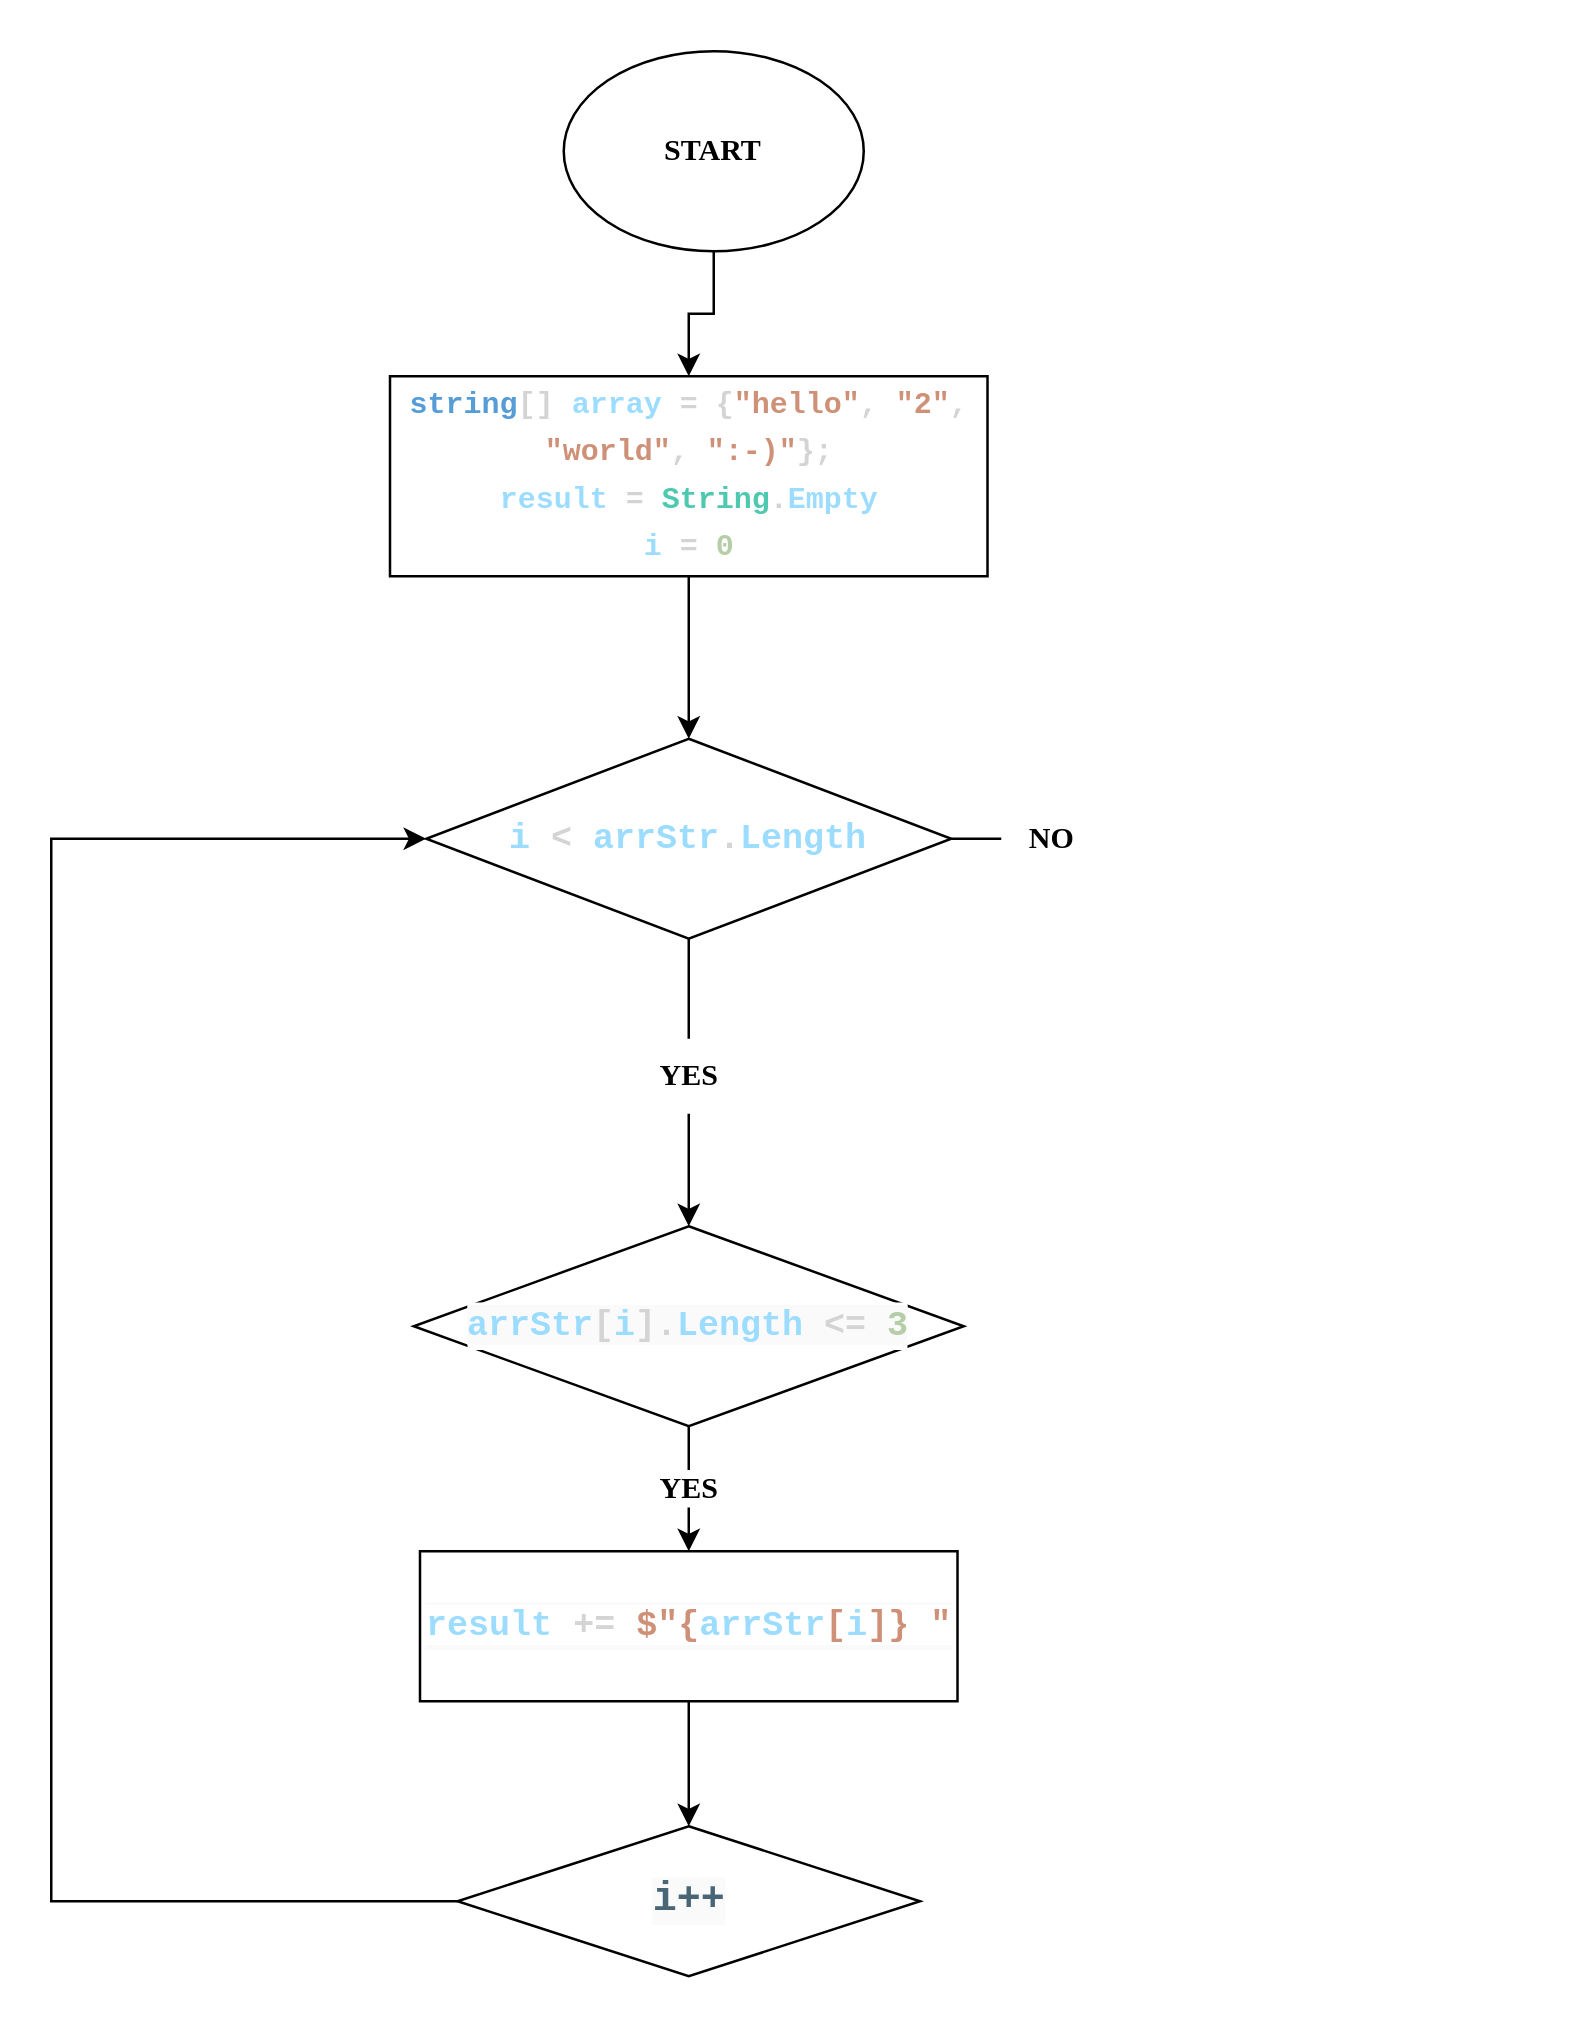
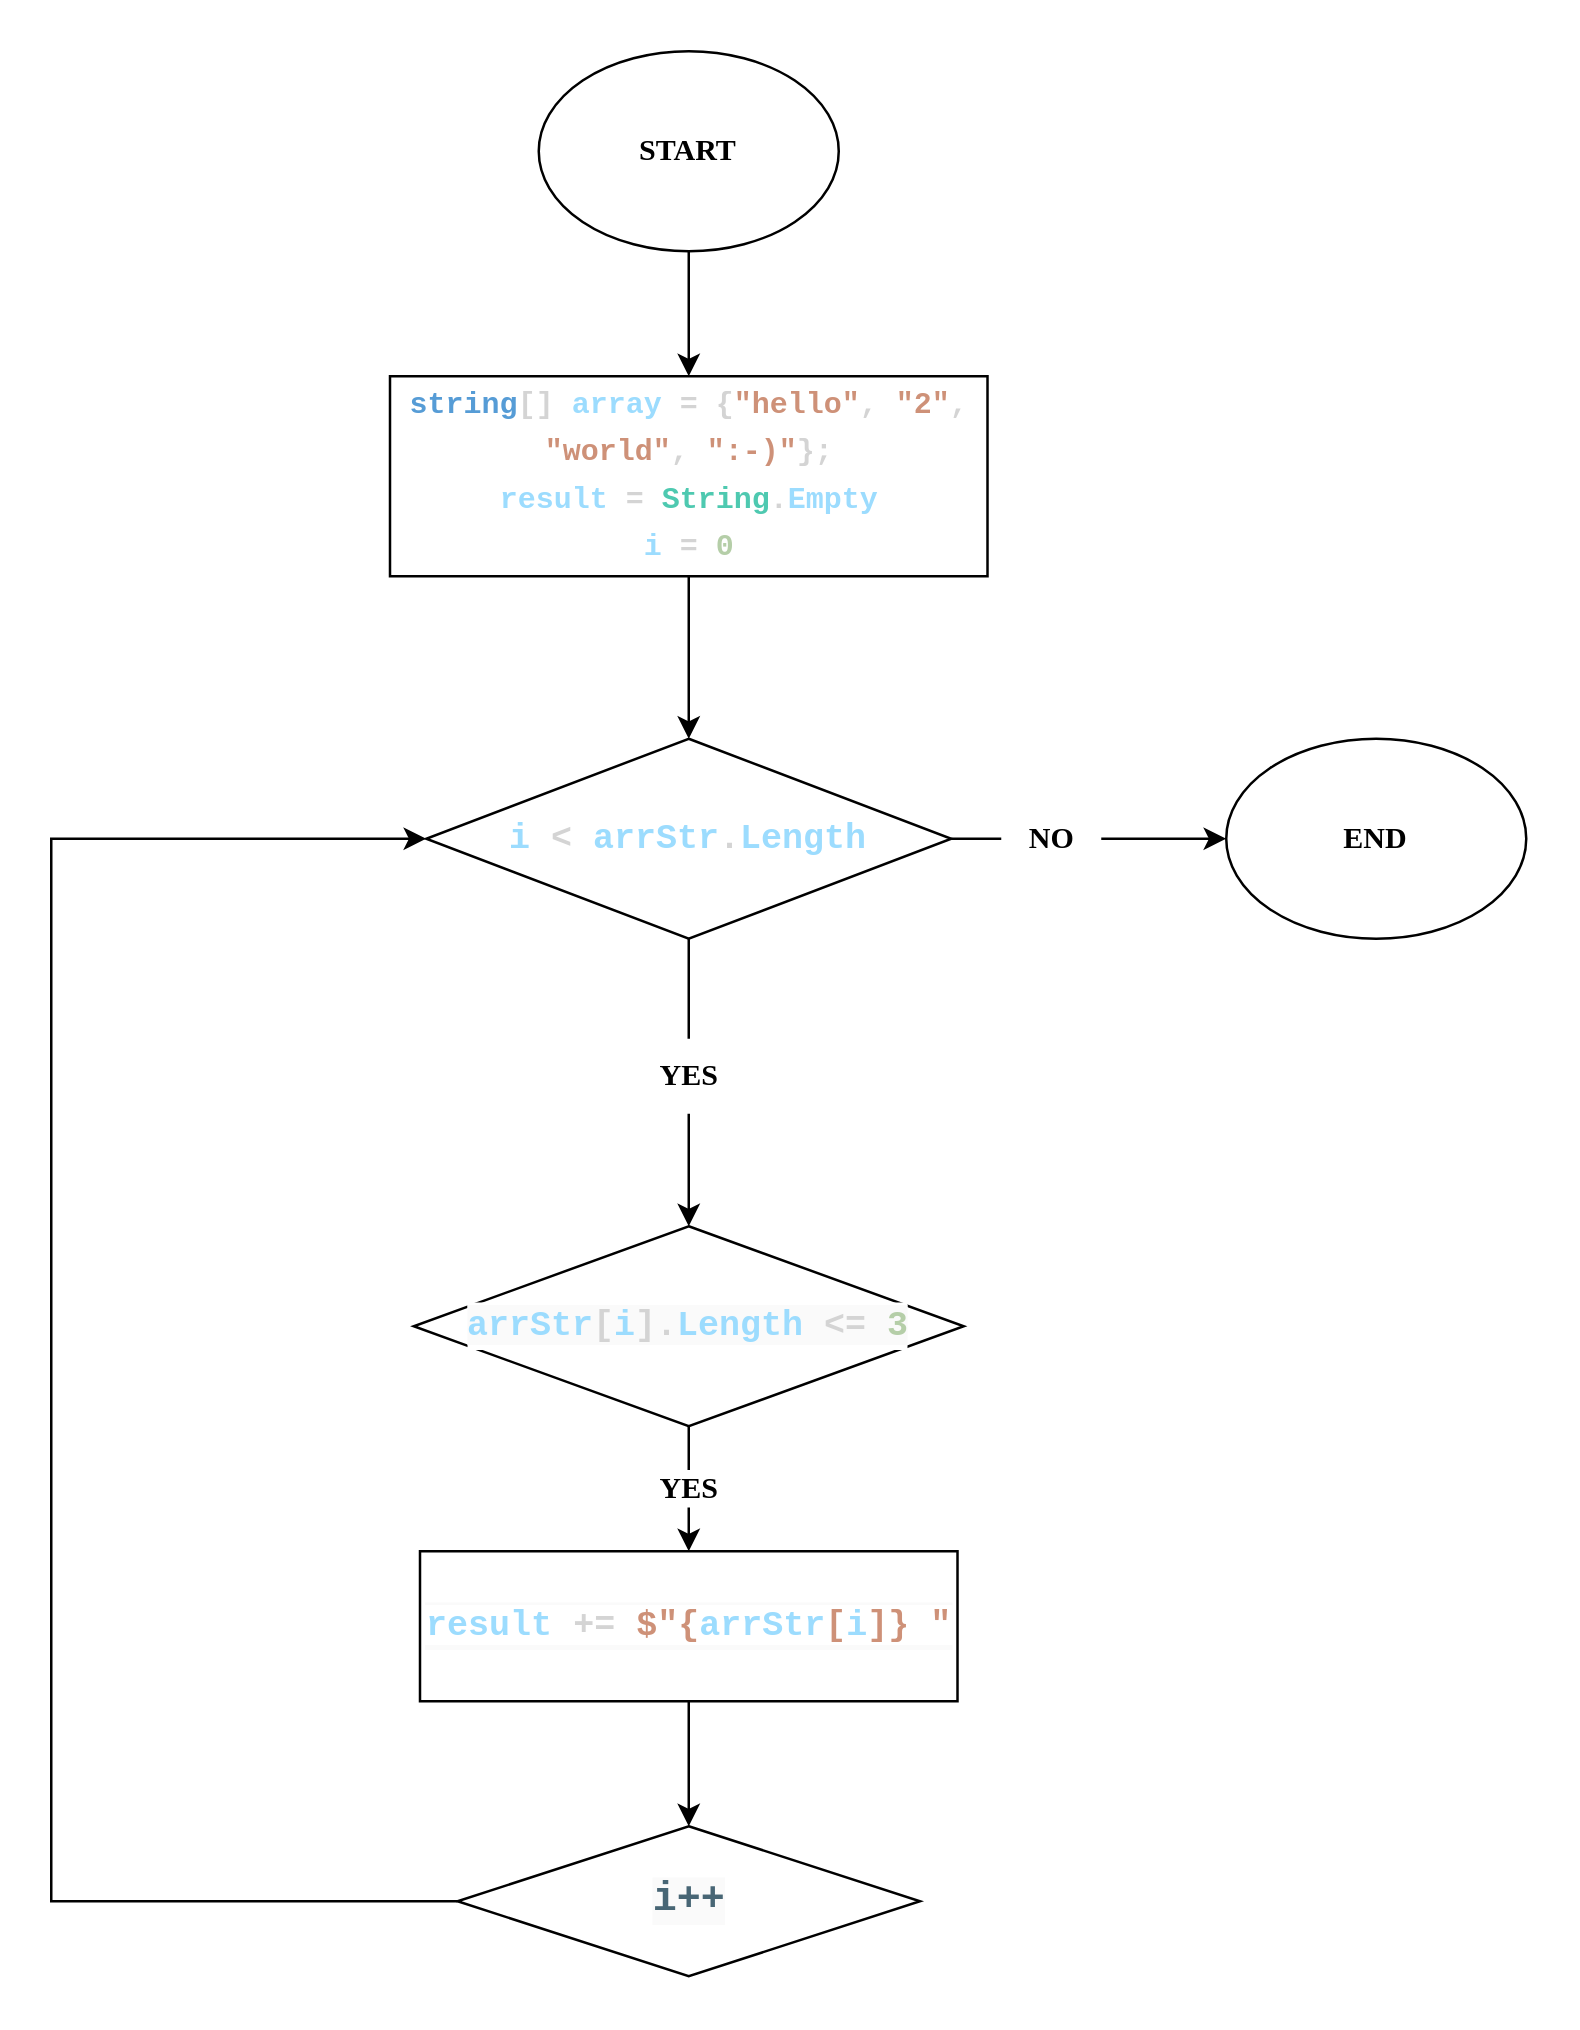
node "START": moved (714, 151) -> (689, 151)
edge "NO" -> "END": added
node "END": added
